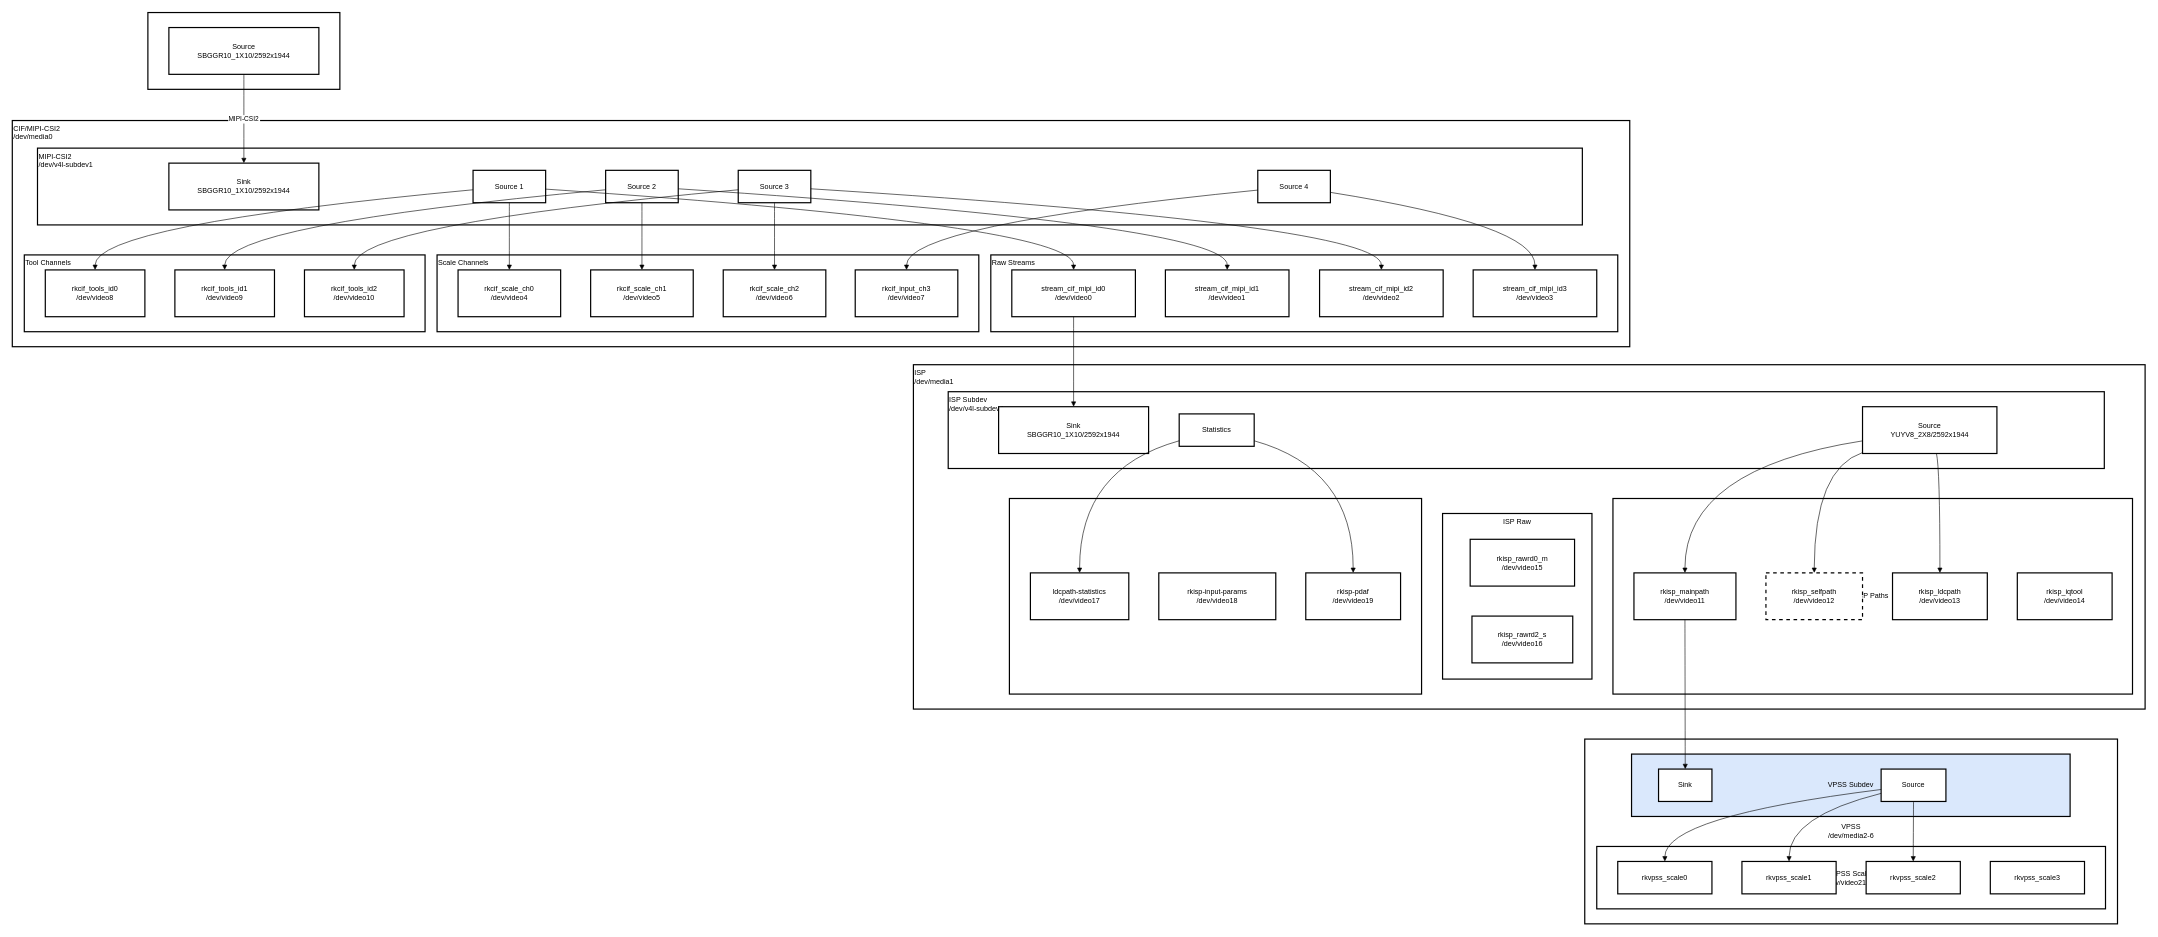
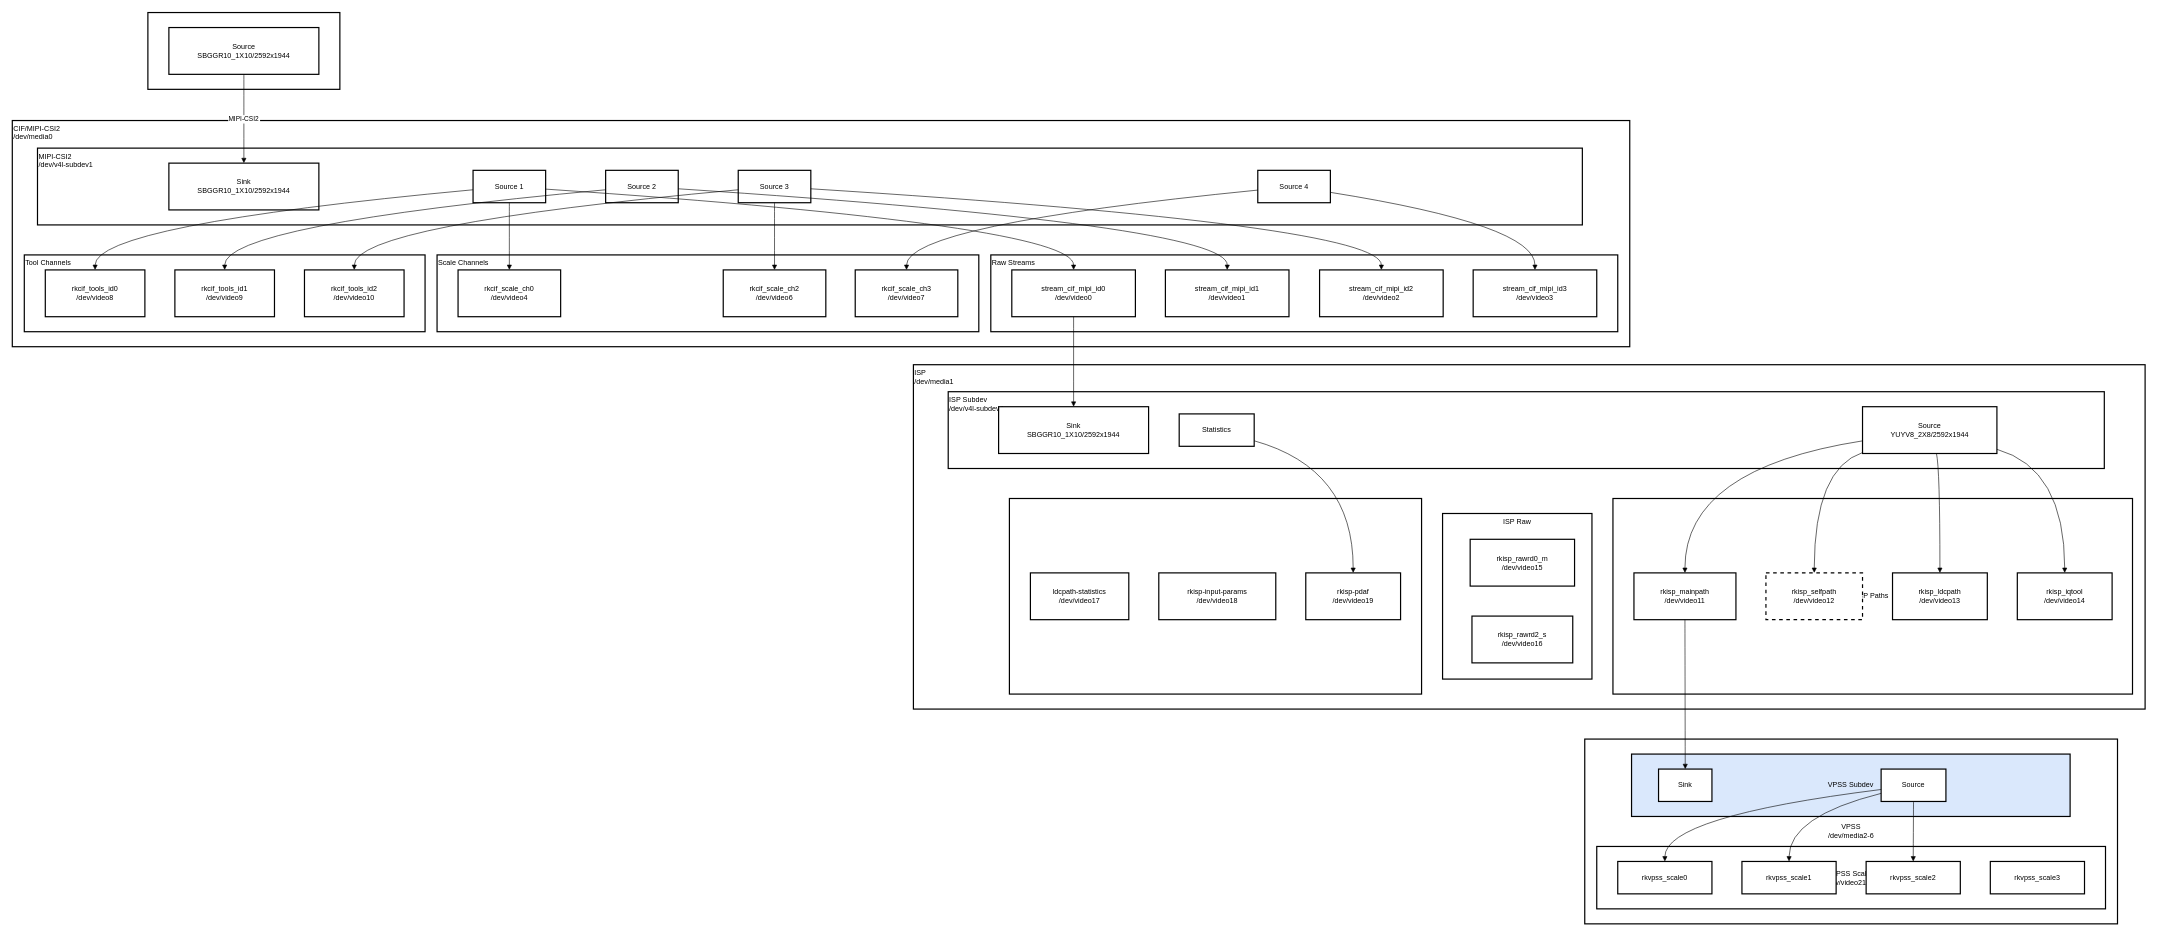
edge "Source 2" -> "rkcif_scale_ch1 /dev/video5": removed
node "rkcif_scale_ch1 /dev/video5": removed
node "rkcif_input_ch3 /dev/video7": label "rkcif_input_ch3 /dev/video7" -> "rkcif_scale_ch3 /dev/video7"
edge "Source YUYV8_2X8/2592x1944" -> "rkisp_iqtool /dev/video14": added
edge "Statistics" -> "ldcpath-statistics /dev/video17": removed
